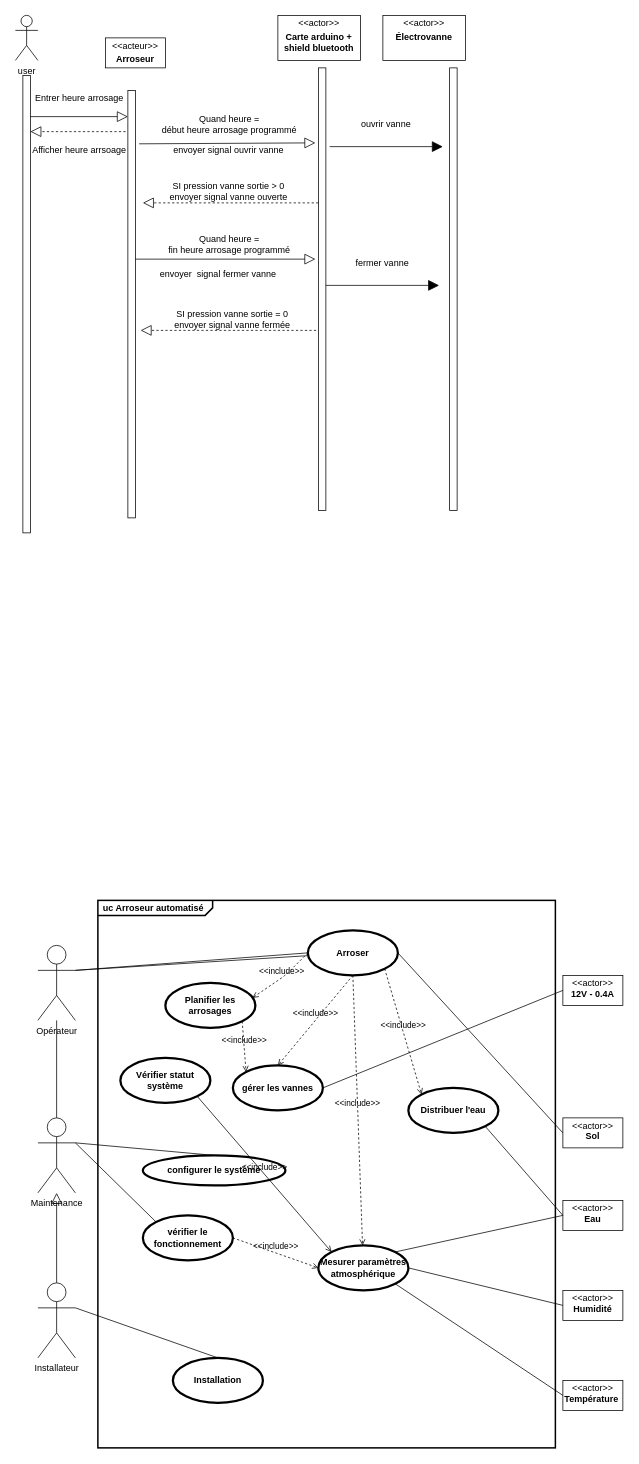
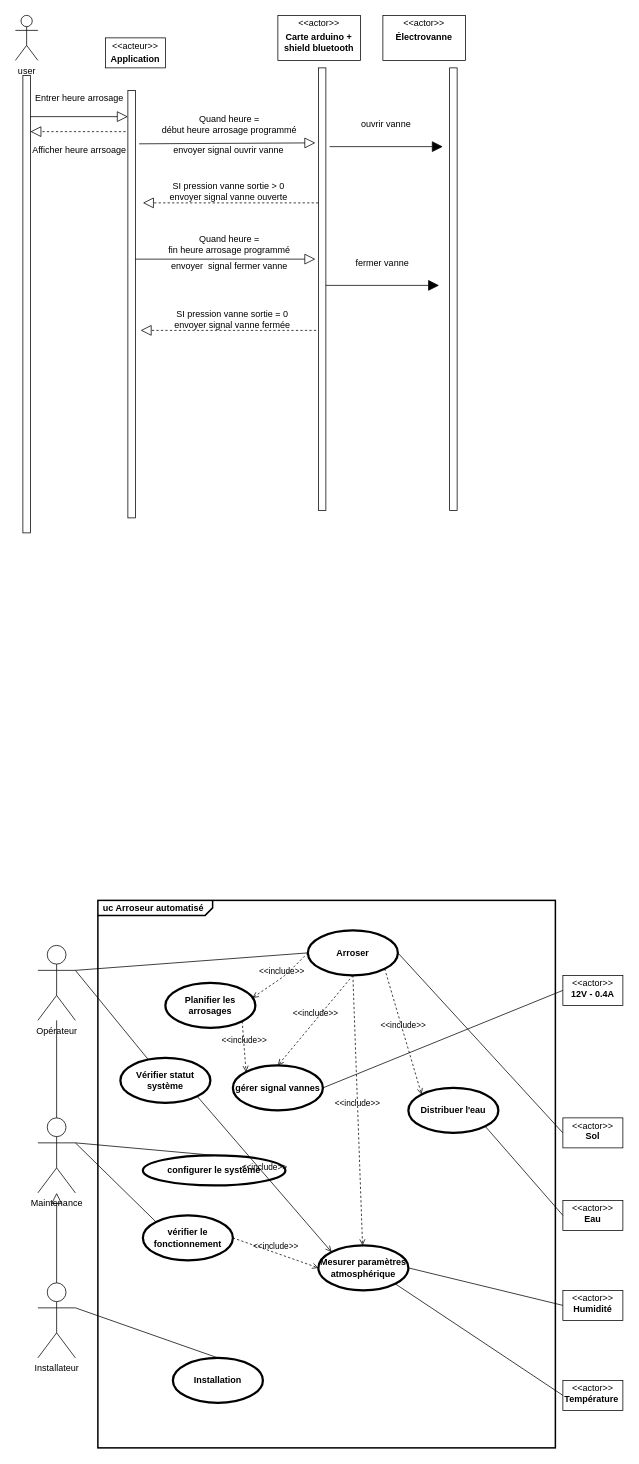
node "<<acteur>> Arroseur": label "<<acteur>> Arroseur" -> "<<acteur>> Application"
node "envoyer signal fermer vanne": moved (218, 274) -> (229, 267)
edge "Arroser" -- "Opérateur": now "Vérifier statut système" -- "Opérateur"
node "gérer les vannes": label "gérer les vannes" -> "gérer signal vannes"
edge "<<actor>> Eau" -- "Mesurer paramètres atmosphérique": removed
